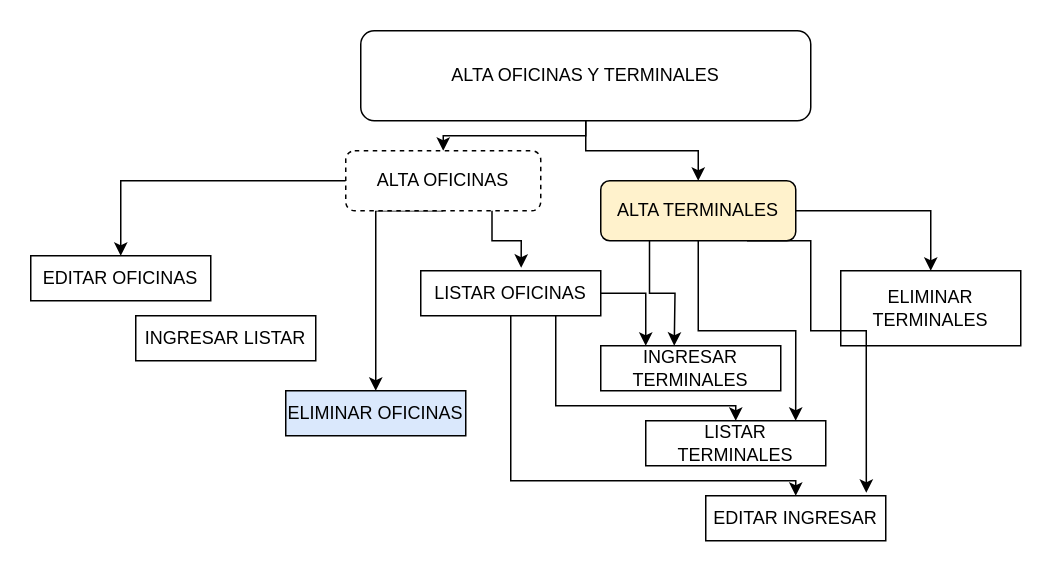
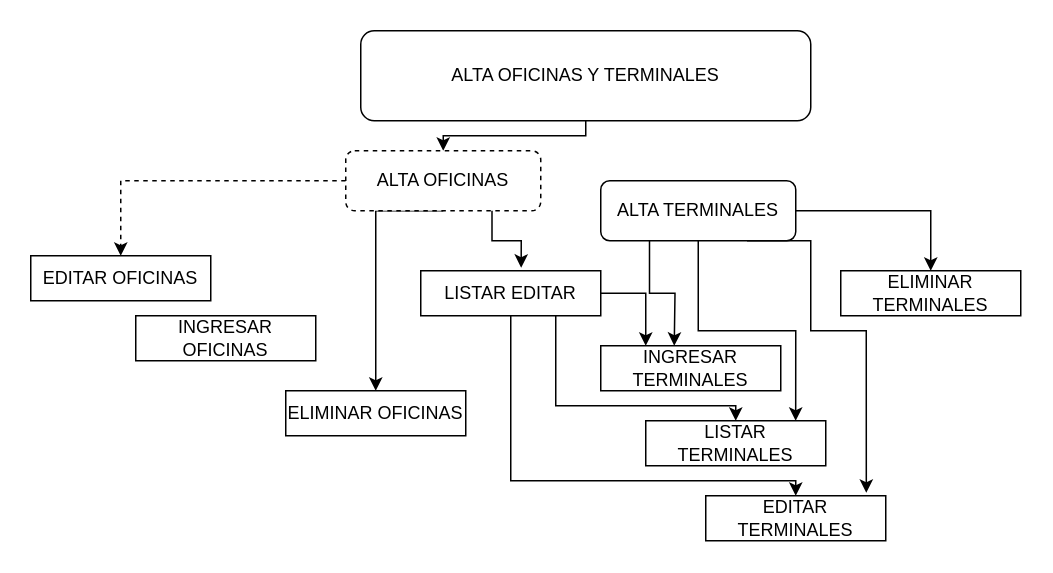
edge "ALTA OFICINAS Y TERMINALES" -> "ALTA TERMINALES": removed
edge "ALTA OFICINAS" -> "EDITAR OFICINAS": style solid -> dashed
node "ALTA TERMINALES": fillcolor #fff2cc -> #ffffff
node "LISTAR OFICINAS": label "LISTAR OFICINAS" -> "LISTAR EDITAR"
node "ELIMINAR TERMINALES": size 180x75 -> 180x45
node "INGRESAR LISTAR": label "INGRESAR LISTAR" -> "INGRESAR OFICINAS"
node "ELIMINAR OFICINAS": fillcolor #dae8fc -> #ffffff
node "EDITAR INGRESAR": label "EDITAR INGRESAR" -> "EDITAR TERMINALES"
